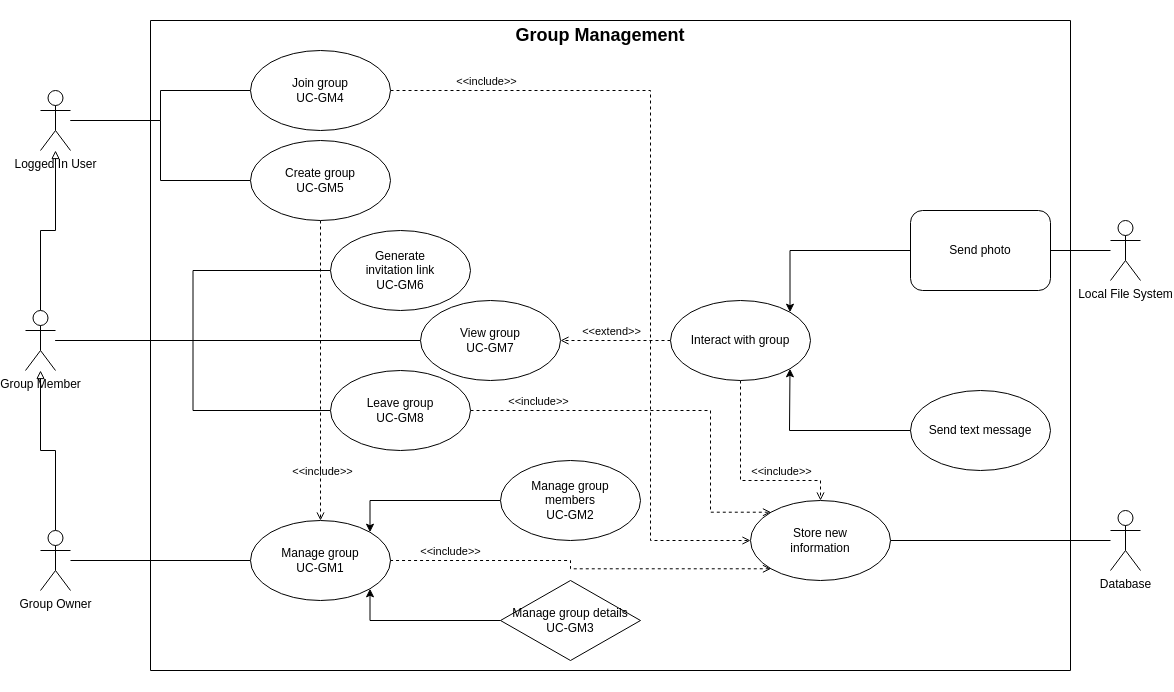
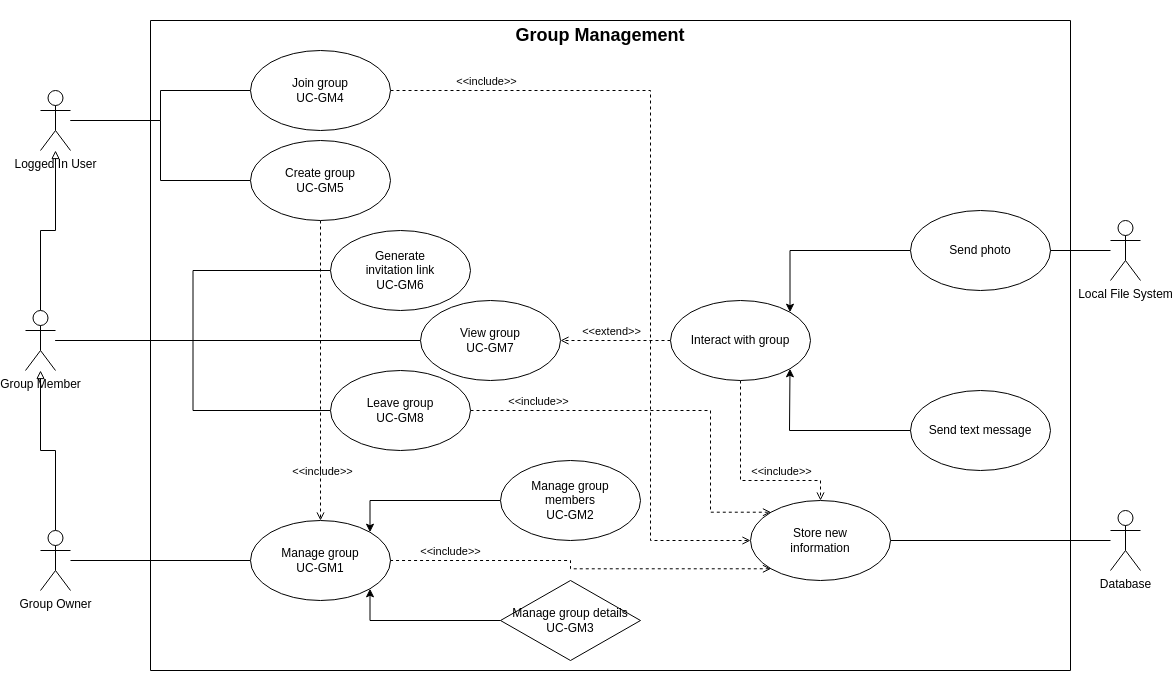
node "Send photo": shape rounded rectangle -> ellipse
